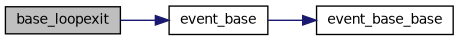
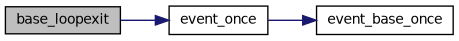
node "event_base": label "event_base" -> "event_once"
node "event_base_base": label "event_base_base" -> "event_base_once"
